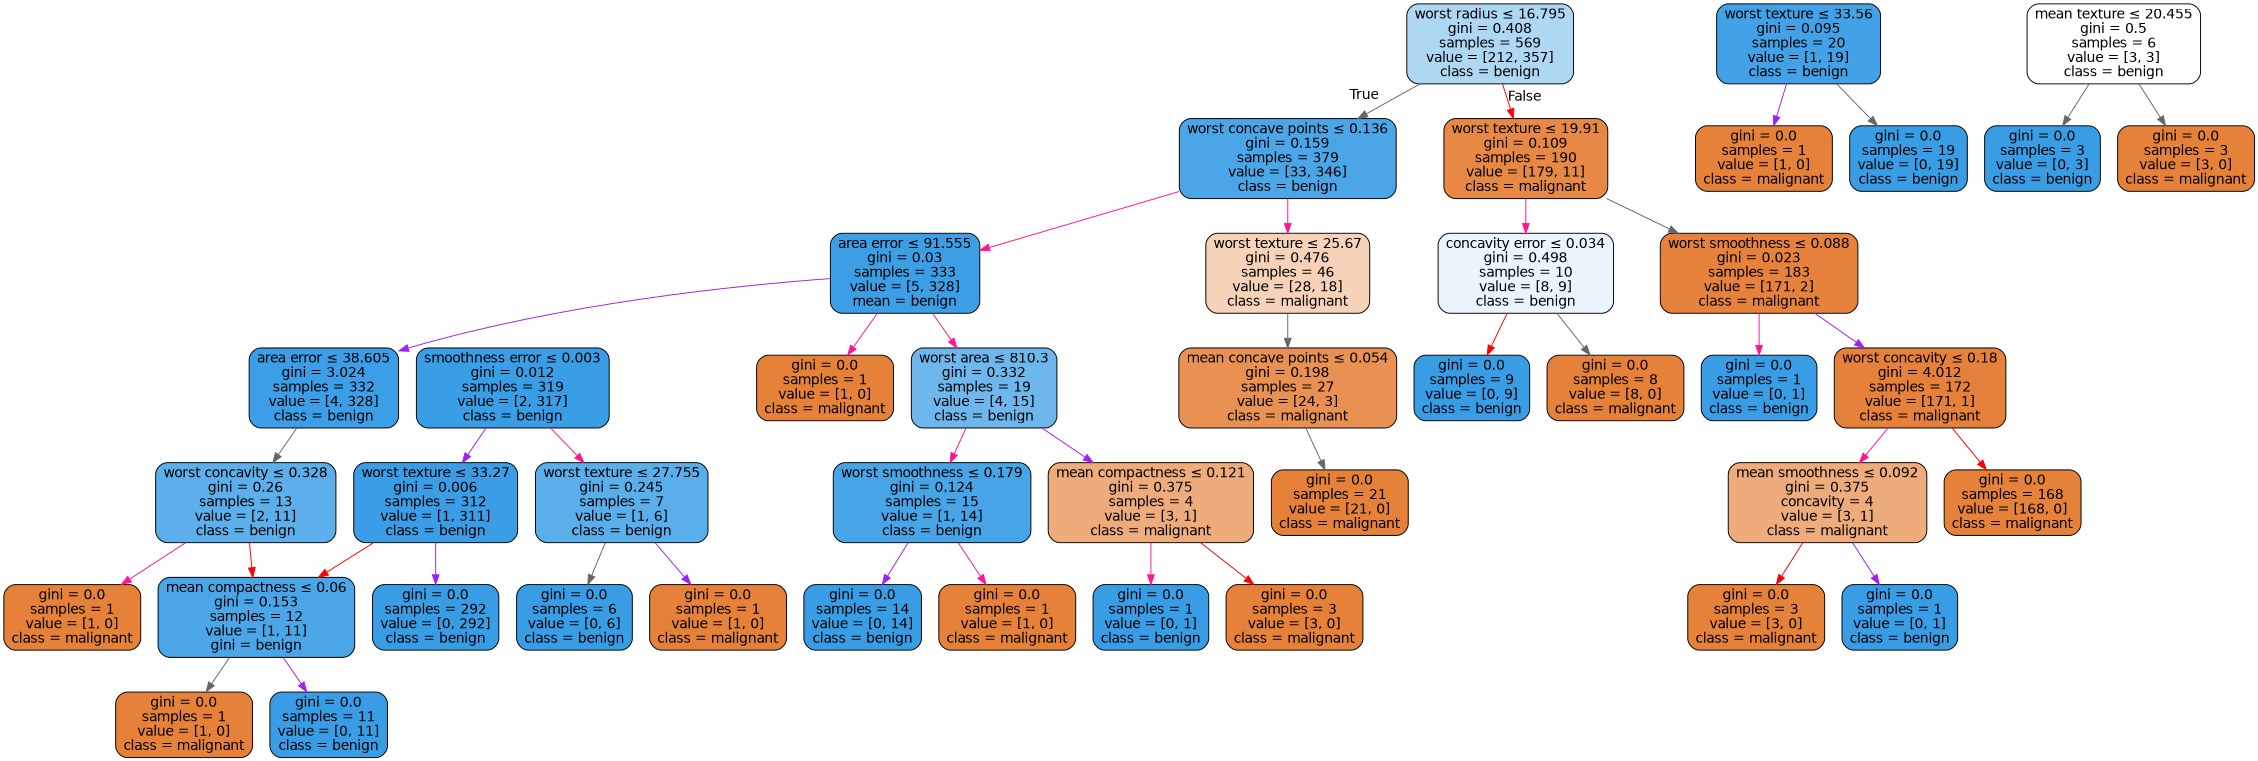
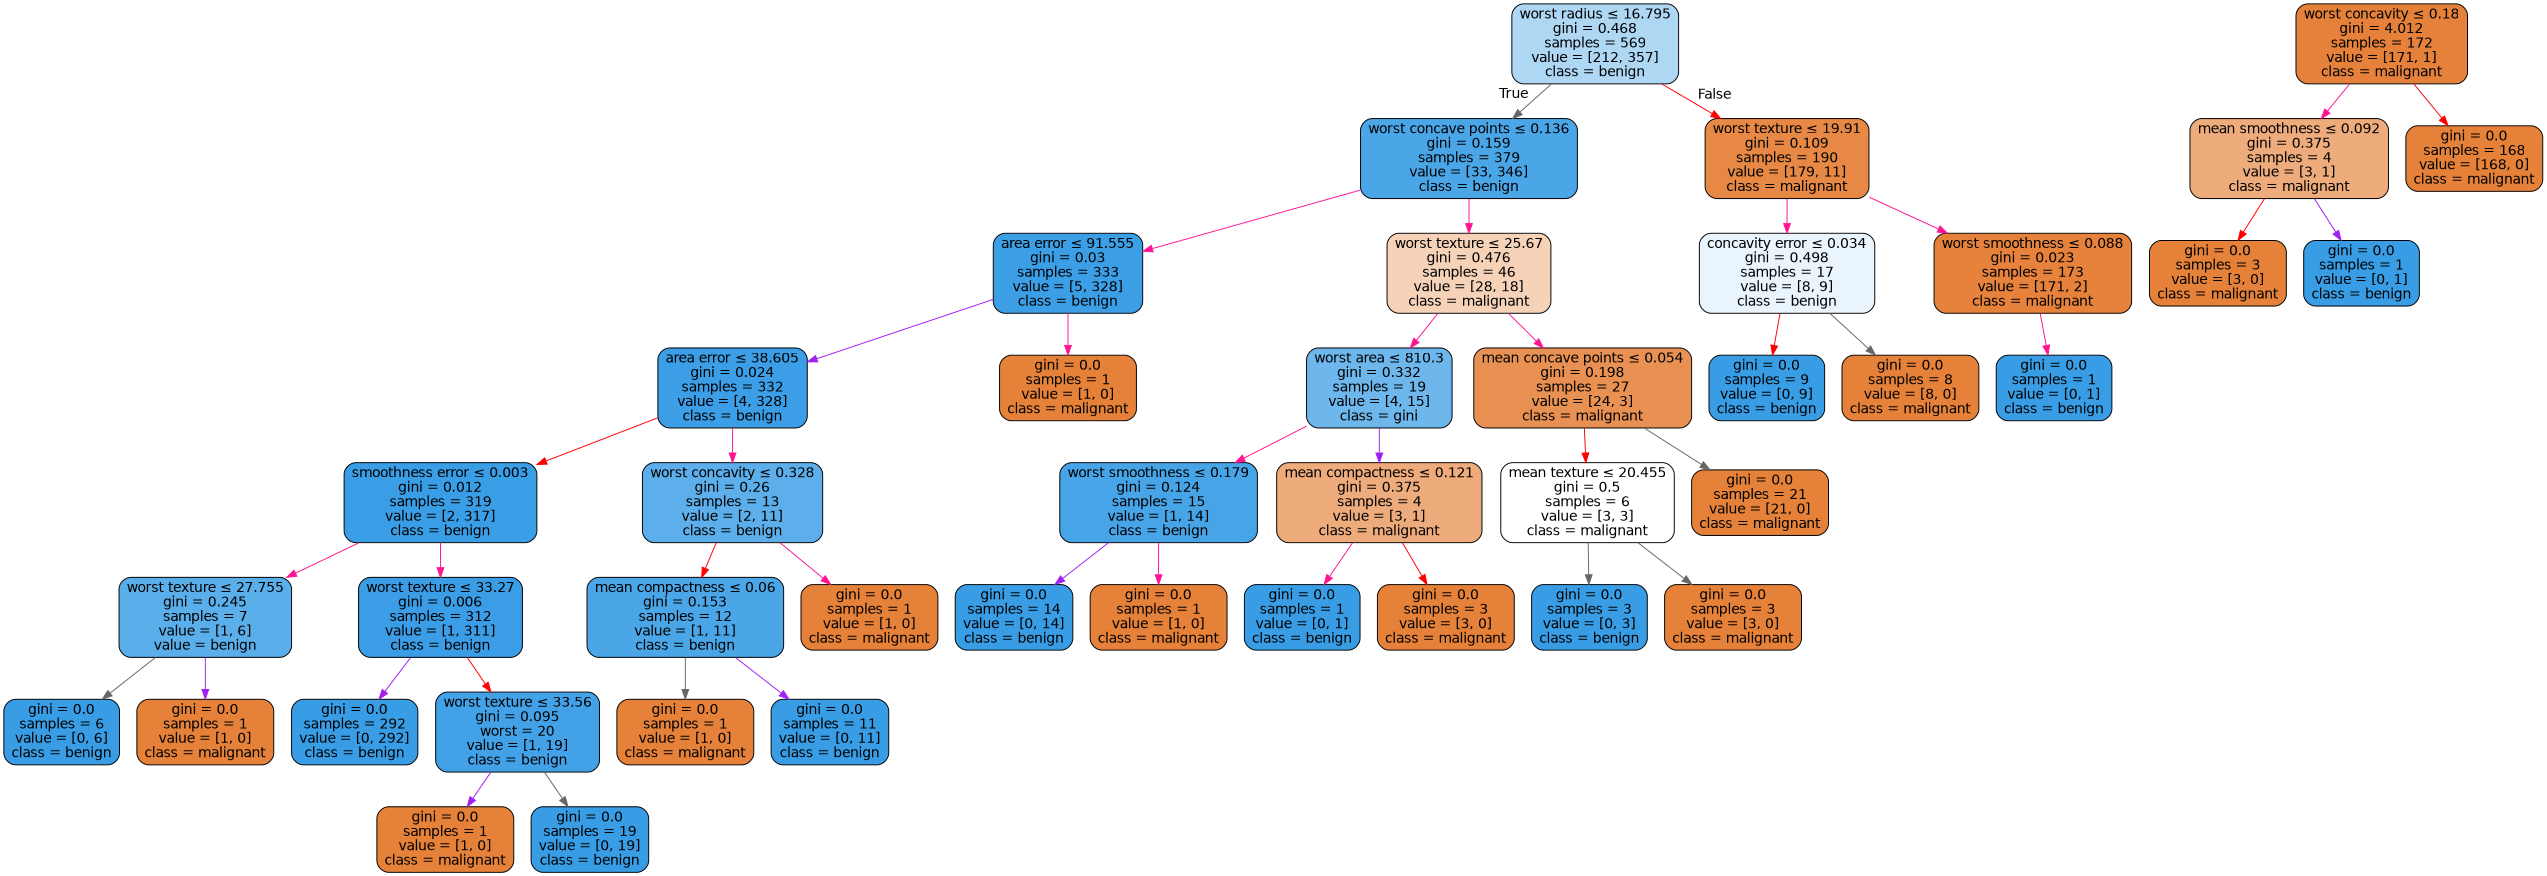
node "worst radius ≤ 16.795": text "gini = 0.408" -> "gini = 0.468"
node "worst texture ≤ 33.56": text "samples = 20" -> "worst = 20"
node "mean texture ≤ 20.455": text "class = benign" -> "class = malignant"
edge "worst texture ≤ 19.91" -> "worst smoothness ≤ 0.088": color gray40 -> deeppink
node "concavity error ≤ 0.034": text "samples = 10" -> "samples = 17"
node "worst smoothness ≤ 0.088": text "samples = 183" -> "samples = 173"
node "area error ≤ 91.555": text "mean = benign" -> "class = benign"
edge "worst texture ≤ 25.67" -> "mean concave points ≤ 0.054": color gray40 -> deeppink
edge "area error ≤ 91.555" -> "worst area ≤ 810.3": now "worst texture ≤ 25.67" -> "worst area ≤ 810.3"
edge "worst smoothness ≤ 0.088" -> "worst concavity ≤ 0.18": removed
node "area error ≤ 38.605": text "gini = 3.024" -> "gini = 0.024"
node "worst area ≤ 810.3": text "class = benign" -> "class = gini"
edge "area error ≤ 38.605" -> "smoothness error ≤ 0.003": added
edge "area error ≤ 38.605" -> "worst concavity ≤ 0.328": color gray40 -> deeppink
edge "smoothness error ≤ 0.003" -> "worst texture ≤ 33.27": color purple -> deeppink
edge "mean concave points ≤ 0.054" -> "mean texture ≤ 20.455": added
node "mean smoothness ≤ 0.092": text "concavity = 4" -> "samples = 4"
node "worst texture ≤ 27.755": text "class = benign" -> "value = benign"
edge "worst texture ≤ 33.27" -> "mean compactness ≤ 0.06": now "worst texture ≤ 33.27" -> "worst texture ≤ 33.56"
node "mean compactness ≤ 0.06": text "gini = benign" -> "class = benign"
